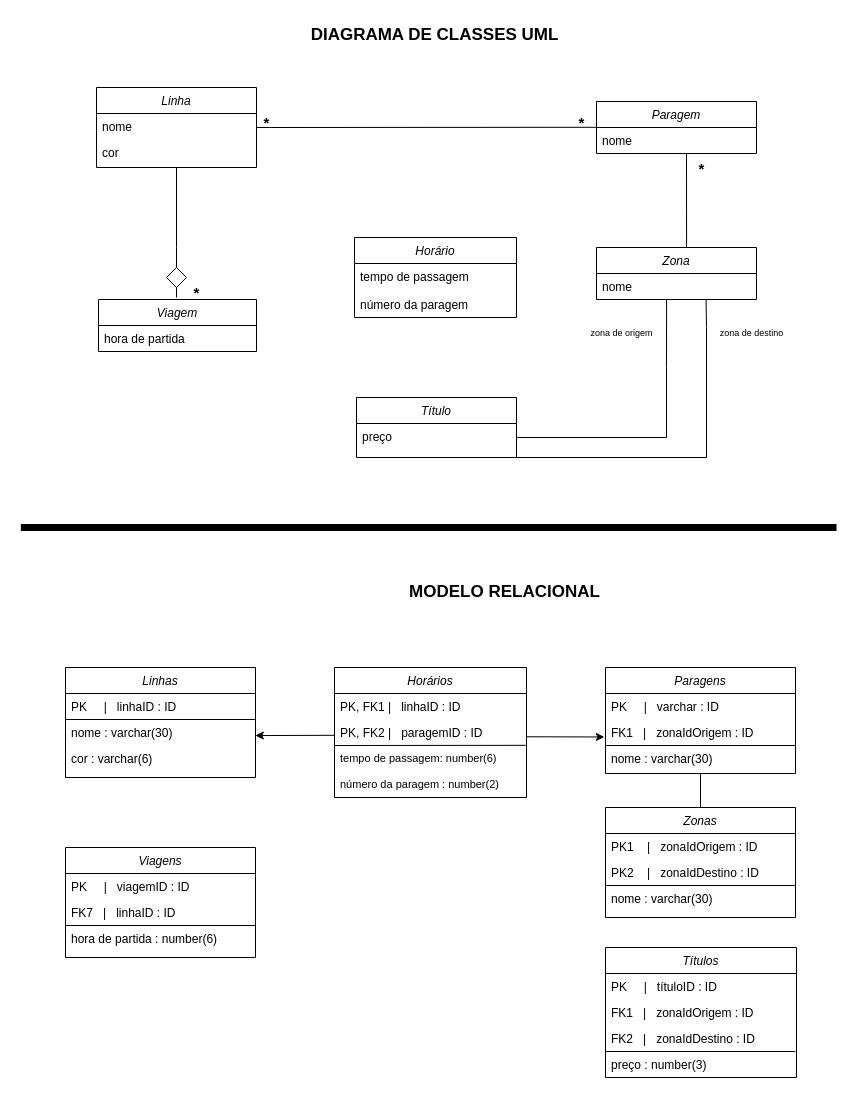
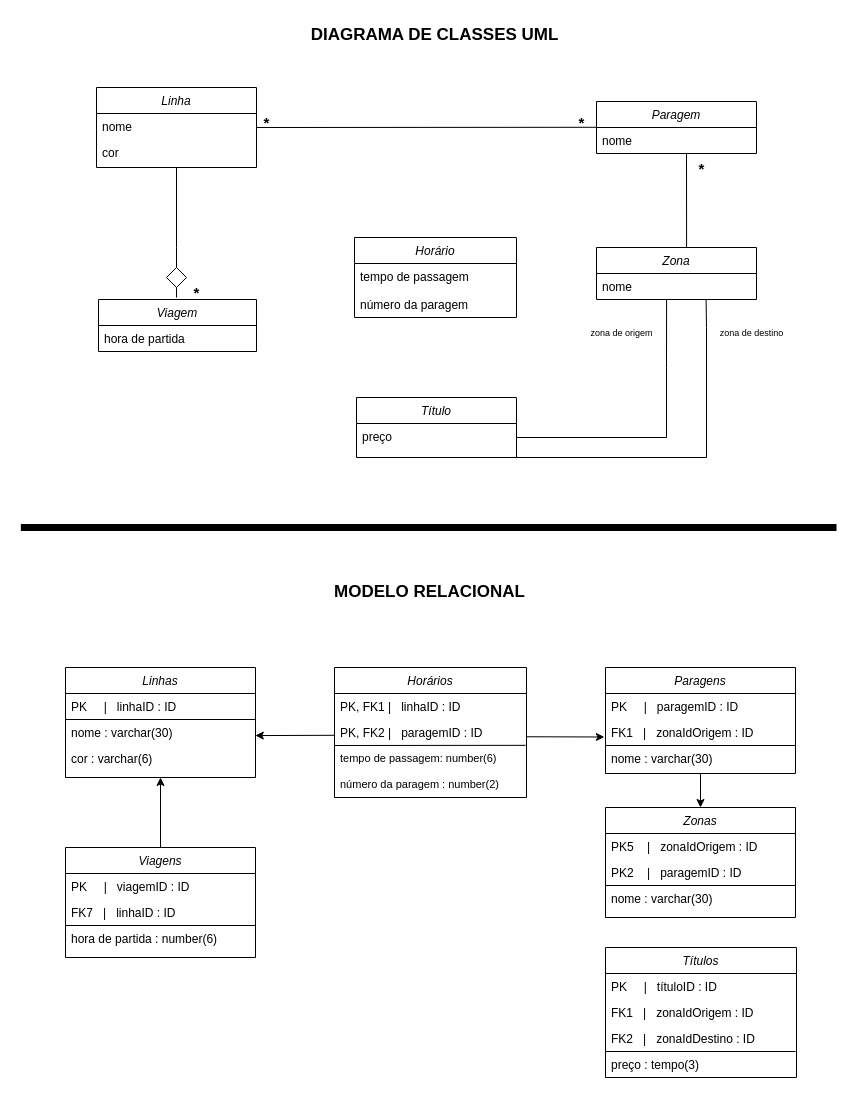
node "MODELO RELACIONAL": moved (505, 593) -> (430, 593)
node "PK | varchar : ID": label "PK | varchar : ID" -> "PK | paragemID : ID"
edge "Paragens" -- "Zonas": arrowhead none -> classic
edge "Viagens" -> "Linhas": added
node "PK1 | zonaIdOrigem : ID": label "PK1 | zonaIdOrigem : ID" -> "PK5 | zonaIdOrigem : ID"
node "PK2 | zonaIdDestino : ID": label "PK2 | zonaIdDestino : ID" -> "PK2 | paragemID : ID"
node "preço : number(3)": label "preço : number(3)" -> "preço : tempo(3)"
